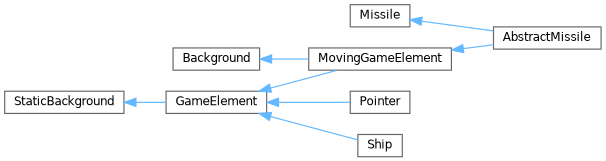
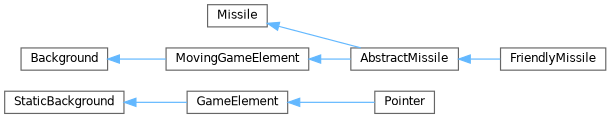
node "FriendlyMissile": added
edge "MovingGameElement" -> "GameElement": removed
node "Ship": removed
